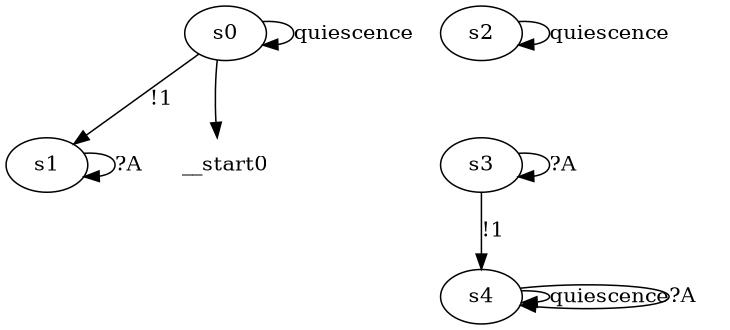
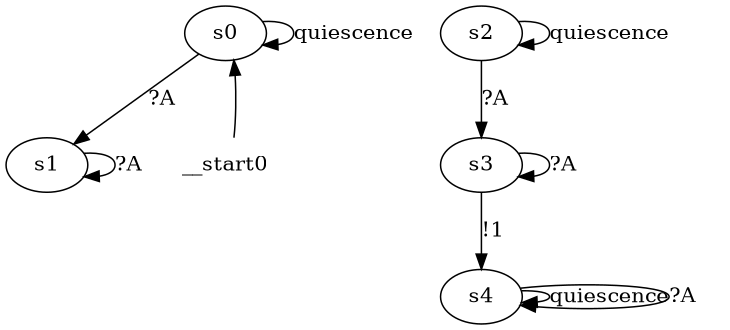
edge "s0" -> "__start0": reversed
edge "s2" -> "s3": added, label "?A"
edge "s0" -> "s1": label "!1" -> "?A"
